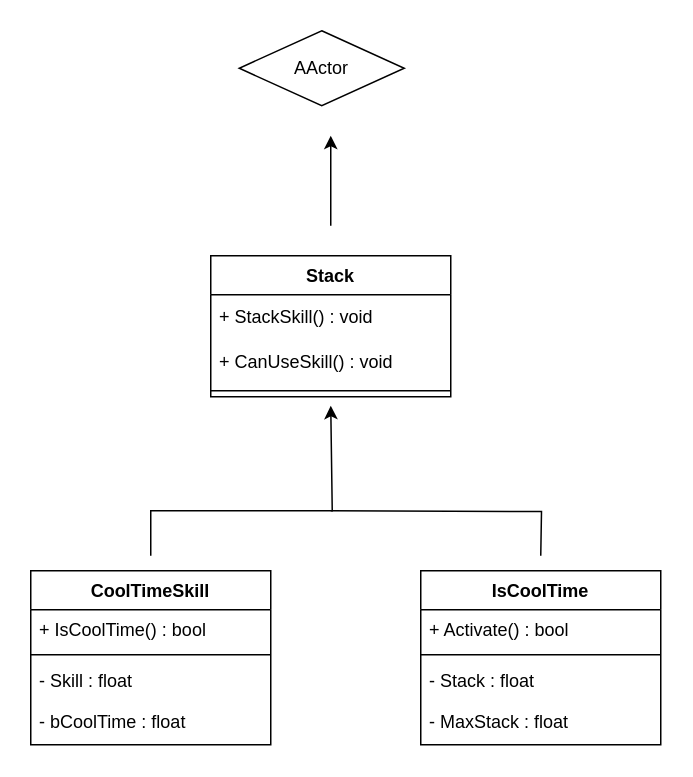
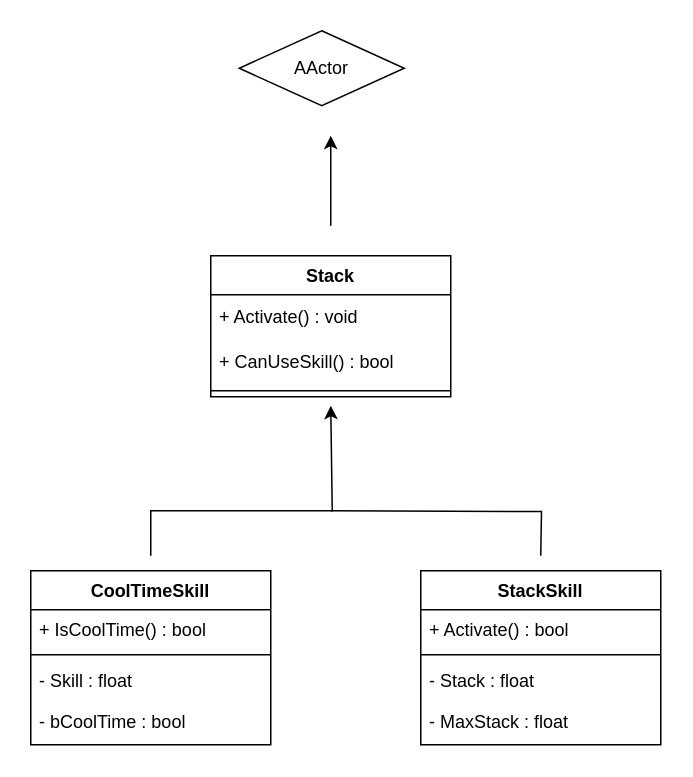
node "+ StackSkill() : void": label "+ StackSkill() : void" -> "+ Activate() : void"
node "+ CanUseSkill() : void": label "+ CanUseSkill() : void" -> "+ CanUseSkill() : bool"
node "IsCoolTime": label "IsCoolTime" -> "StackSkill"
node "- bCoolTime : float": label "- bCoolTime : float" -> "- bCoolTime : bool"
